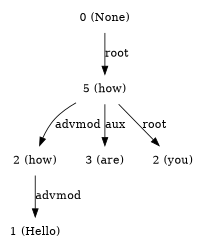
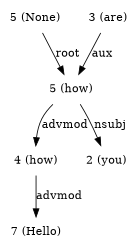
node "0 (None)": label "0 (None)" -> "5 (None)"
edge "5 (how)" -> "3 (are)": reversed
edge "5 (how)" -> "2 (you)": label "root" -> "nsubj"
node "2 (how)": label "2 (how)" -> "4 (how)"
node "1 (Hello)": label "1 (Hello)" -> "7 (Hello)"
